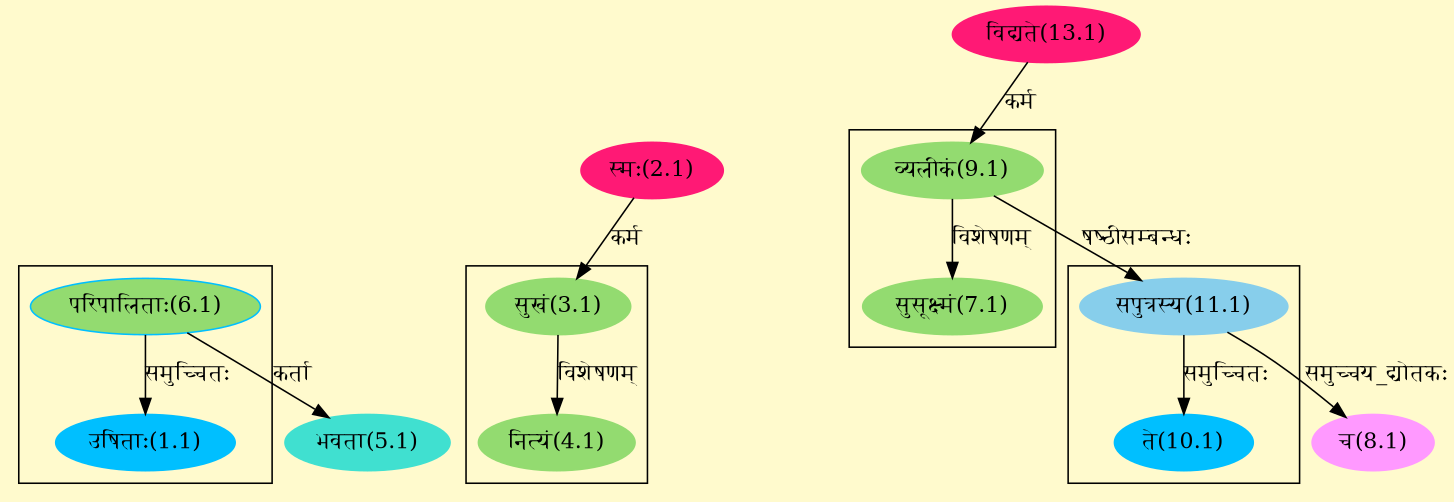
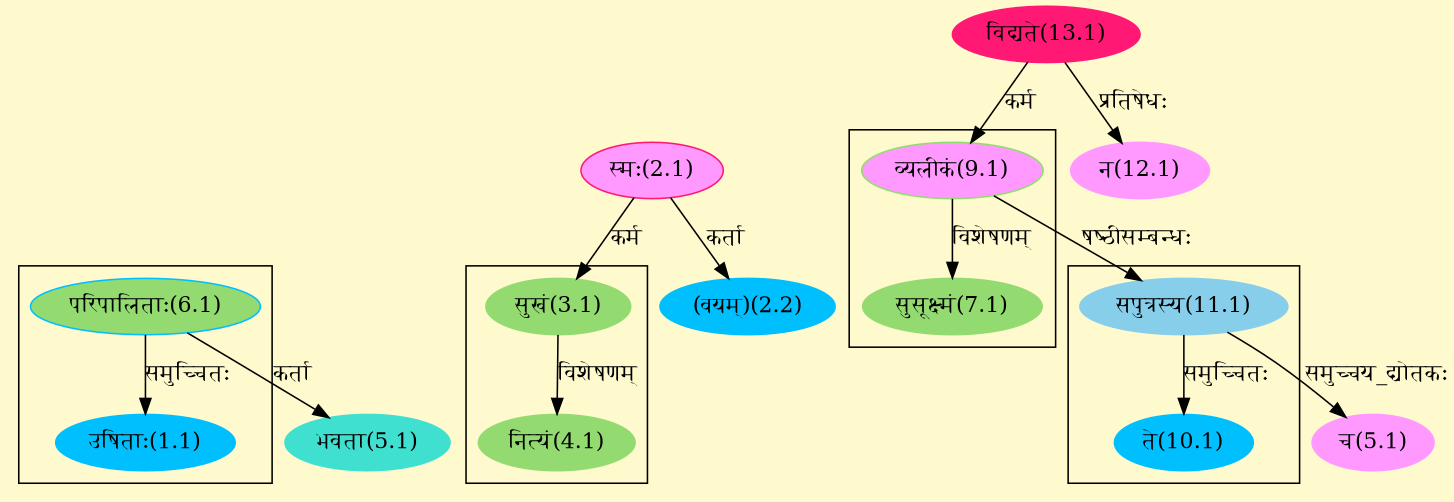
node "स्मः(2.1)": fillcolor #ff1975 -> #ff99ff
node "व्यलीकं(9.1)": fillcolor #93db70 -> #ff99ff
node "न(12.1)": added
node "(वयम्)(2.2)": added
node "च(8.1)": label "च(8.1)" -> "च(5.1)"
